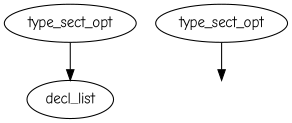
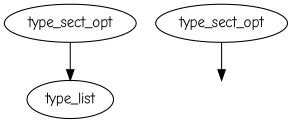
node "decl_list": label "decl_list" -> "type_list"
